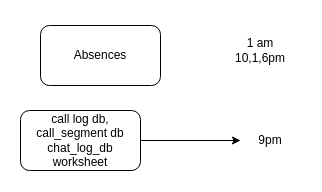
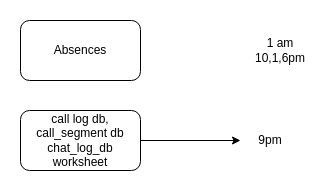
node "1 am 10,1,6pm": moved (261, 51) -> (281, 51)
node "Absences": moved (101, 56) -> (81, 51)
